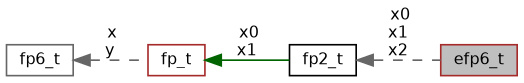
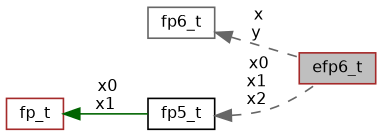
edge "fp_t" -> "fp6_t": now "efp6_t" -> "fp6_t"
node "fp2_t": label "fp2_t" -> "fp5_t"
